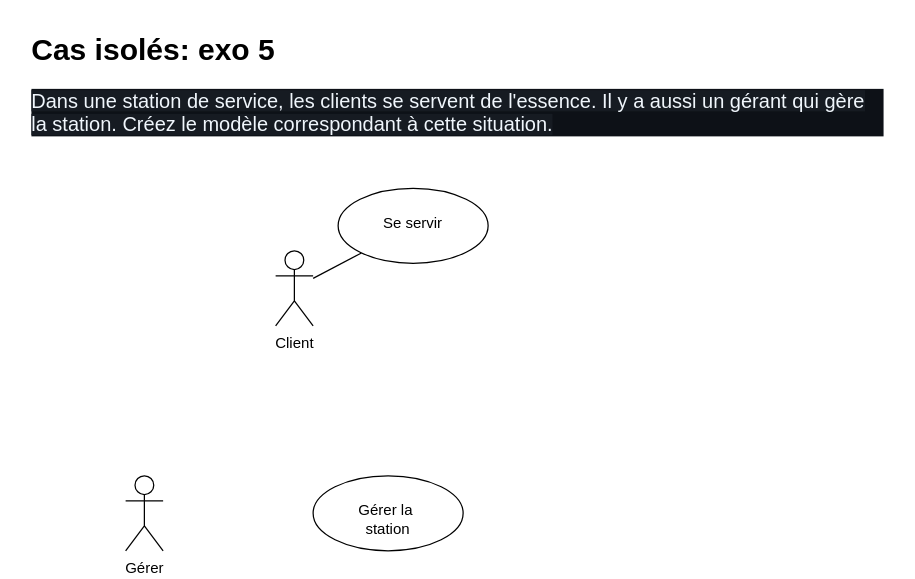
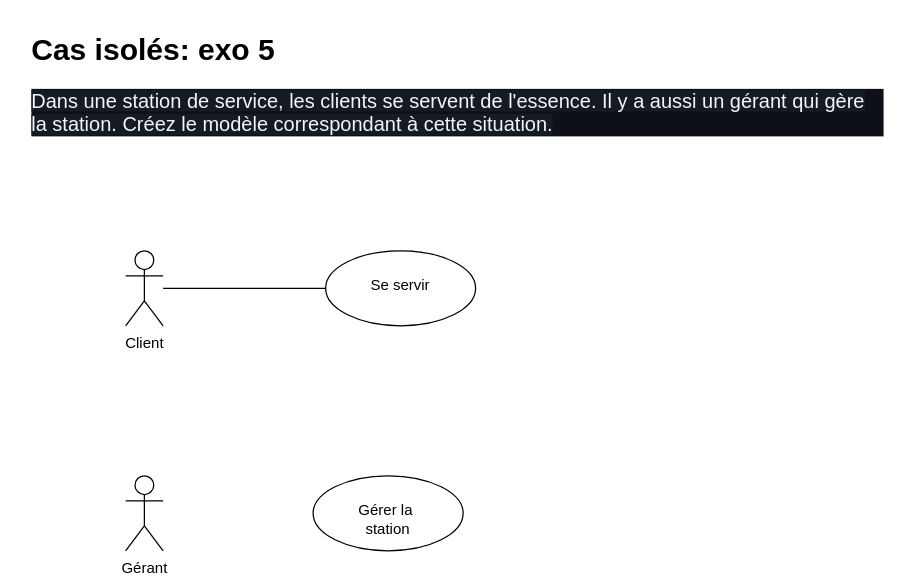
node "Se servir": moved (413, 226) -> (401, 288)
node "Client": moved (294, 288) -> (144, 288)
node "Gérer": label "Gérer" -> "Gérant"
